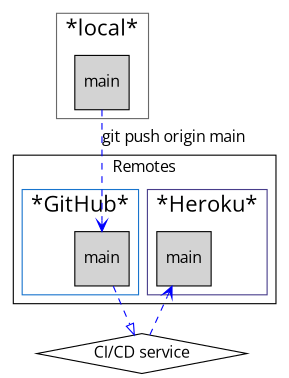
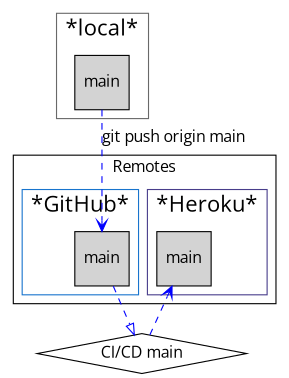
node "CI/CD service": label "CI/CD service" -> "CI/CD main"
